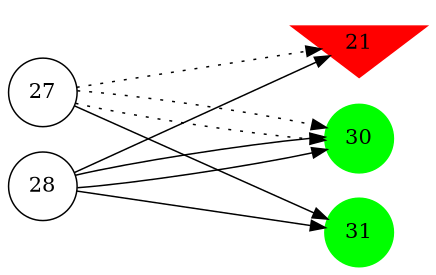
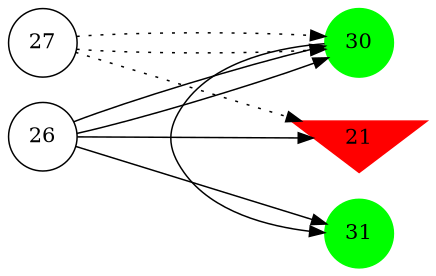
edge "27" -> "31": now "30" -> "31"
node "28": label "28" -> "26"
